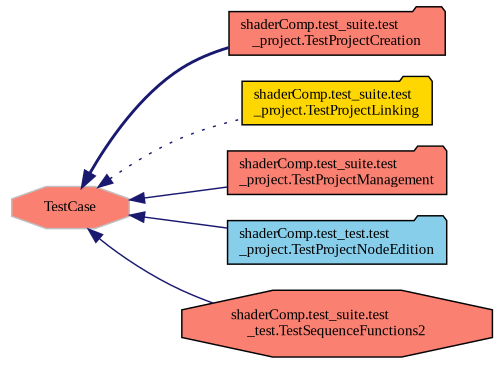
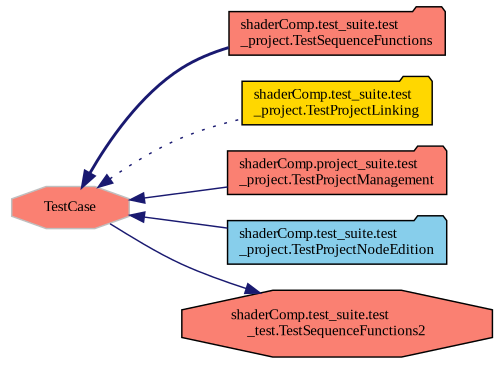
node "shaderComp.test_suite.test _project.TestProjectCreation": label "shaderComp.test_suite.test _project.TestProjectCreation" -> "shaderComp.test_suite.test _project.TestSequenceFunctions"
node "shaderComp.test_suite.test _project.TestProjectManagement": label "shaderComp.test_suite.test _project.TestProjectManagement" -> "shaderComp.project_suite.test _project.TestProjectManagement"
node "shaderComp.test_test.test _project.TestProjectNodeEdition": label "shaderComp.test_test.test _project.TestProjectNodeEdition" -> "shaderComp.test_suite.test _project.TestProjectNodeEdition"
edge "shaderComp.test_suite.test _test.TestSequenceFunctions2" -> "TestCase": reversed
